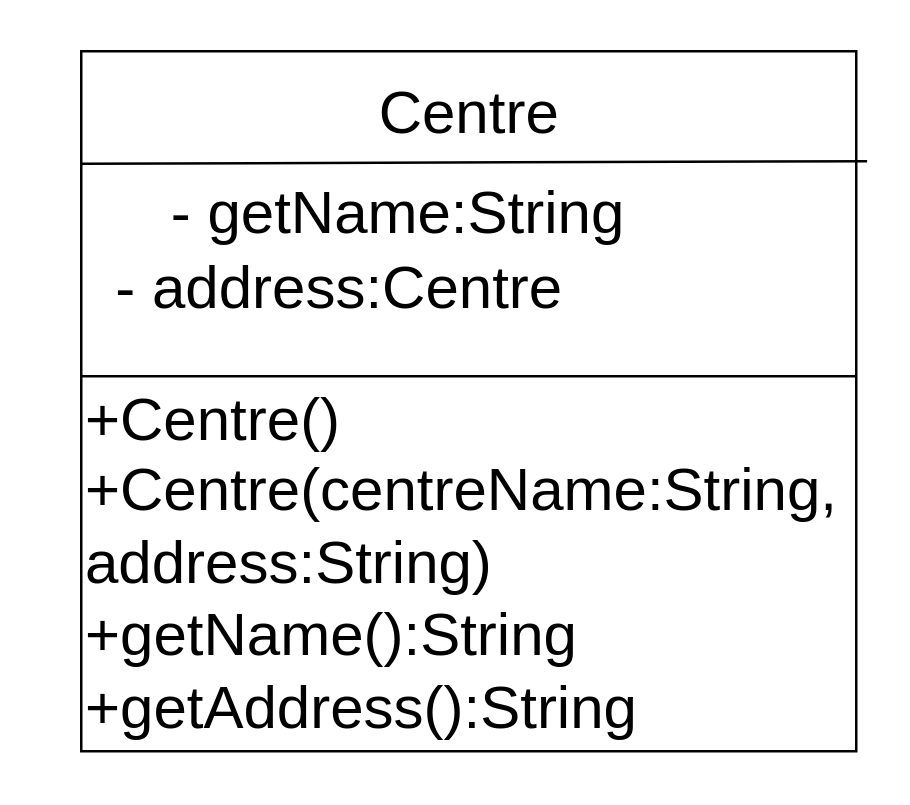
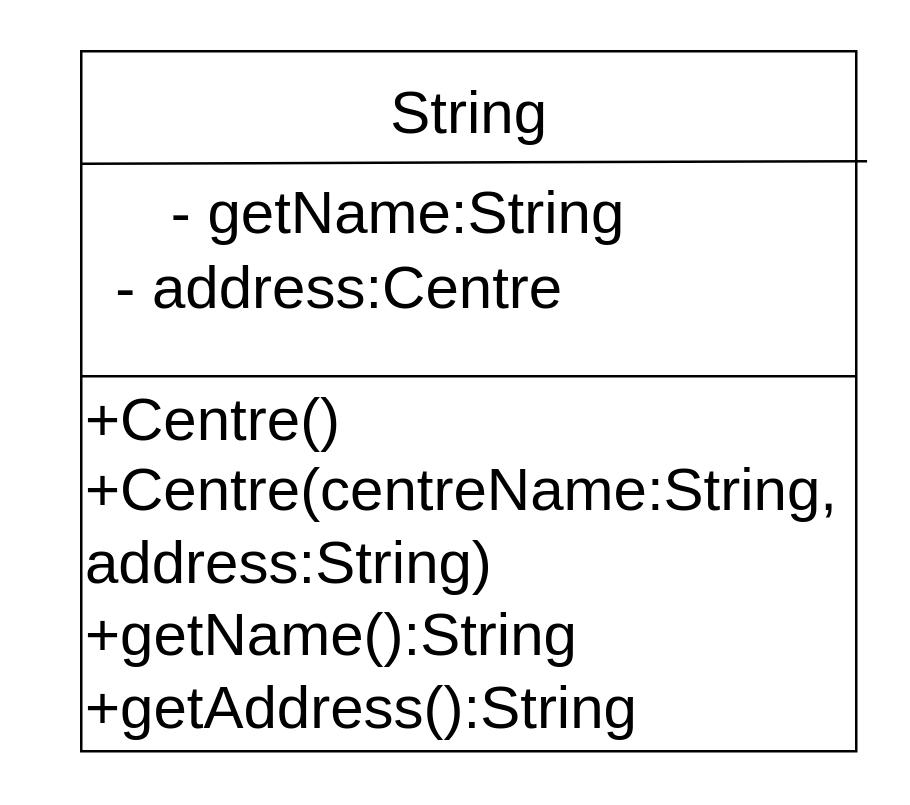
node "Centre": label "Centre" -> "String"
